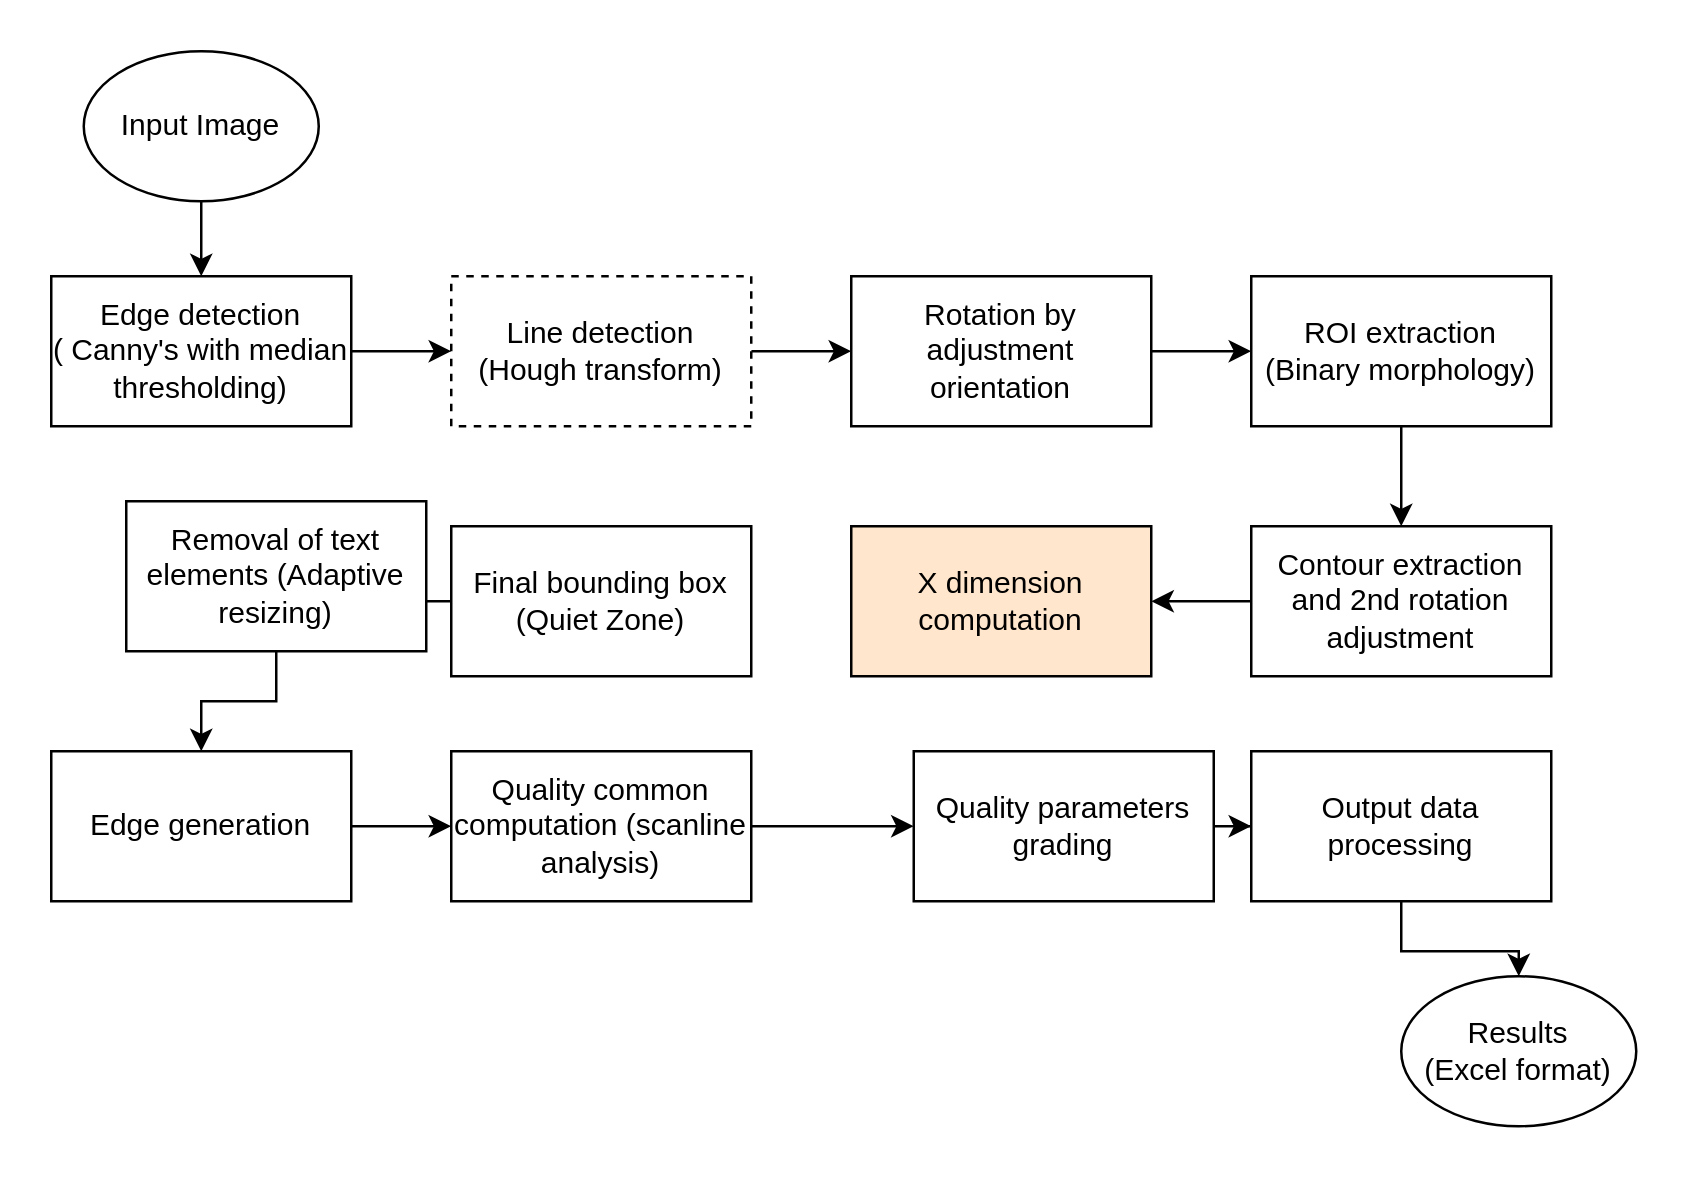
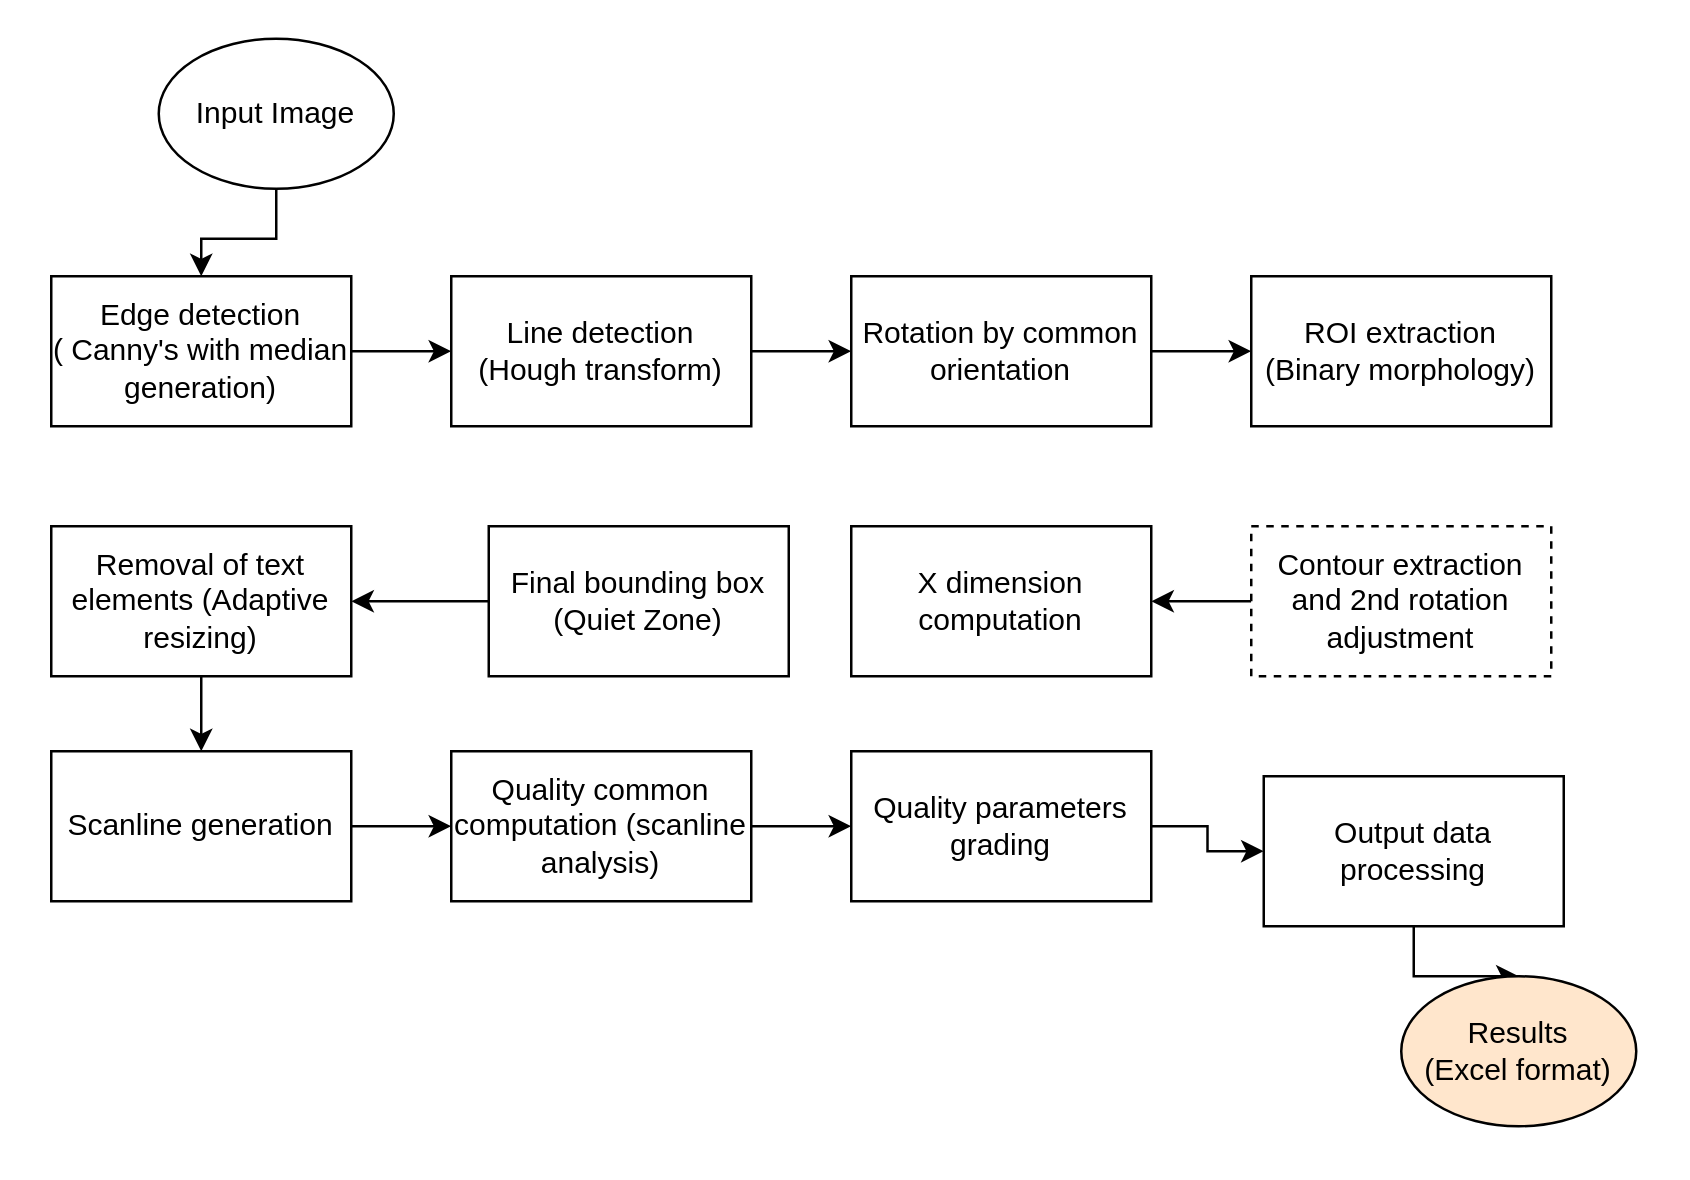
node "Input Image": moved (201, 126) -> (276, 114)
node "Edge detection ( Canny's with median thresholding)": label "Edge detection ( Canny's with median thresholding)" -> "Edge detection ( Canny's with median generation)"
node "Line detection (Hough transform)": style dashed -> solid
node "Rotation by adjustment orientation": label "Rotation by adjustment orientation" -> "Rotation by common orientation"
edge "ROI extraction (Binary morphology)" -> "Contour extraction and 2nd rotation adjustment": removed
node "Removal of text elements (Adaptive resizing)": moved (276, 576) -> (201, 601)
node "Final bounding box (Quiet Zone)": moved (601, 601) -> (639, 601)
node "X dimension computation": fillcolor #ffe6cc -> #ffffff
node "Contour extraction and 2nd rotation adjustment": style solid -> dashed
node "Edge generation": label "Edge generation" -> "Scanline generation"
node "Quality parameters grading": moved (1064, 826) -> (1001, 826)
node "Output data processing": moved (1401, 826) -> (1414, 851)
node "Results (Excel format)": fillcolor #ffffff -> #ffe6cc
